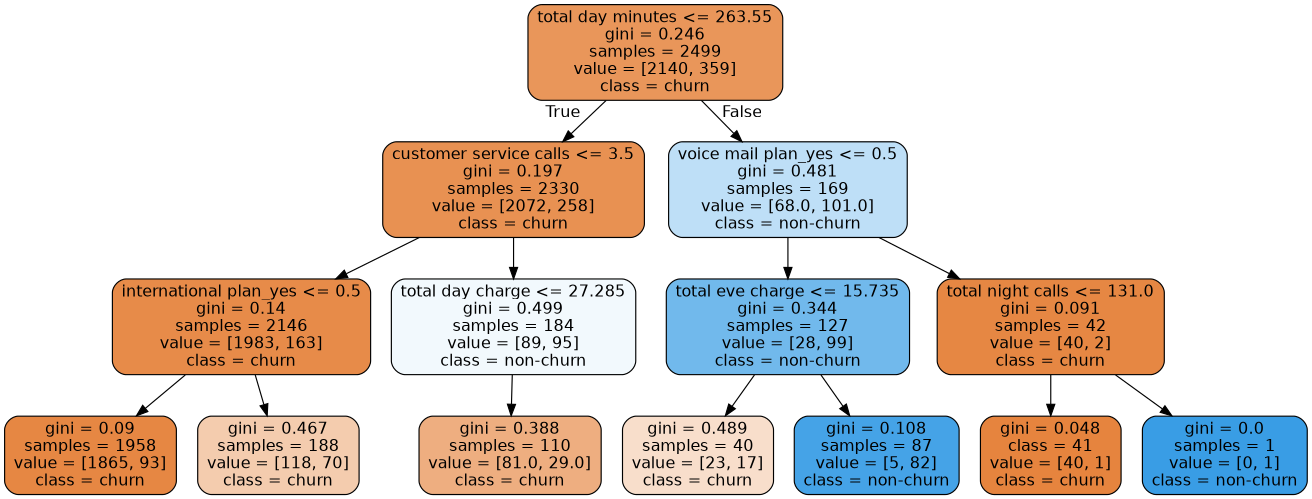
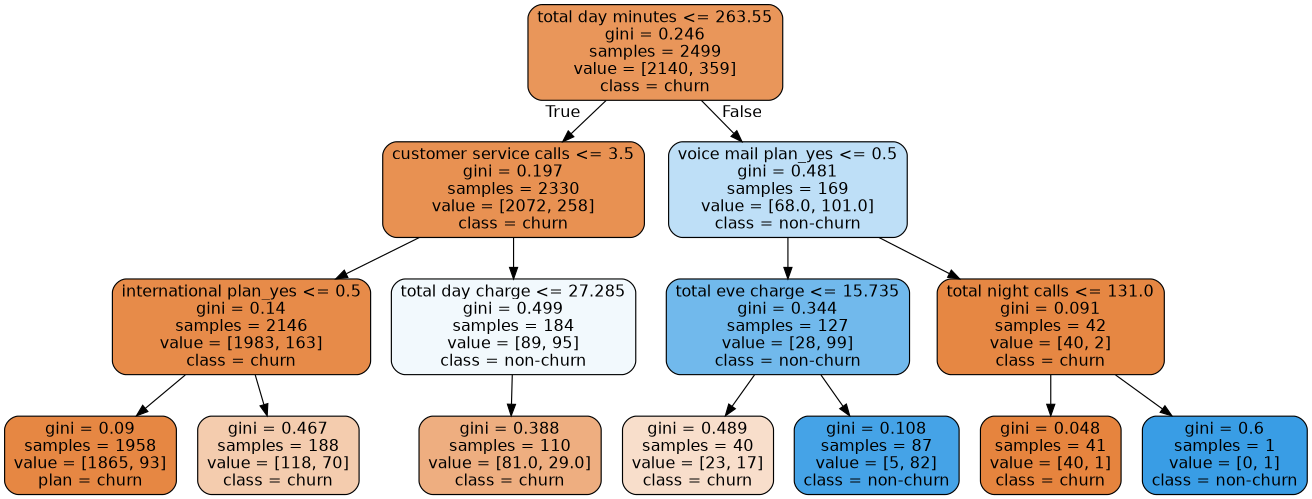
node "gini = 0.09 samples = 1958 value = [1865, 93] class = churn": label "gini = 0.09 samples = 1958 value = [1865, 93] class = churn" -> "gini = 0.09 samples = 1958 value = [1865, 93] plan = churn"
node "gini = 0.048 class = 41 value = [40, 1] class = churn": label "gini = 0.048 class = 41 value = [40, 1] class = churn" -> "gini = 0.048 samples = 41 value = [40, 1] class = churn"
node "gini = 0.0 samples = 1 value = [0, 1] class = non-churn": label "gini = 0.0 samples = 1 value = [0, 1] class = non-churn" -> "gini = 0.6 samples = 1 value = [0, 1] class = non-churn"
